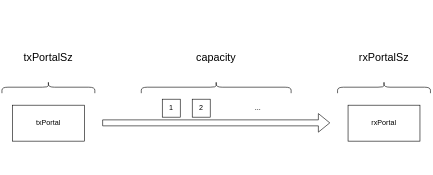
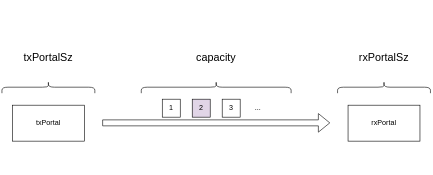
node "2": fillcolor #ffffff -> #e1d5e7
node "3": added
